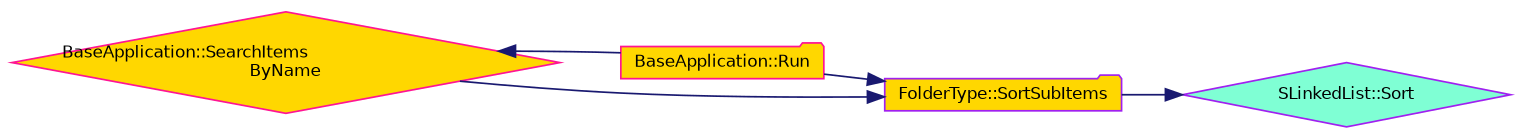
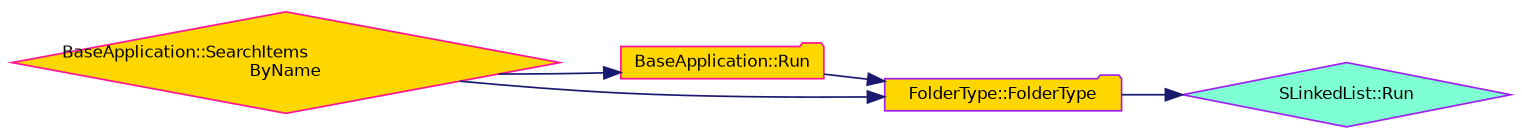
edge "BaseApplication::Run" -> "BaseApplication::SearchItems ByName": reversed
node "FolderType::SortSubItems": label "FolderType::SortSubItems" -> "FolderType::FolderType"
node "SLinkedList::Sort": label "SLinkedList::Sort" -> "SLinkedList::Run"
